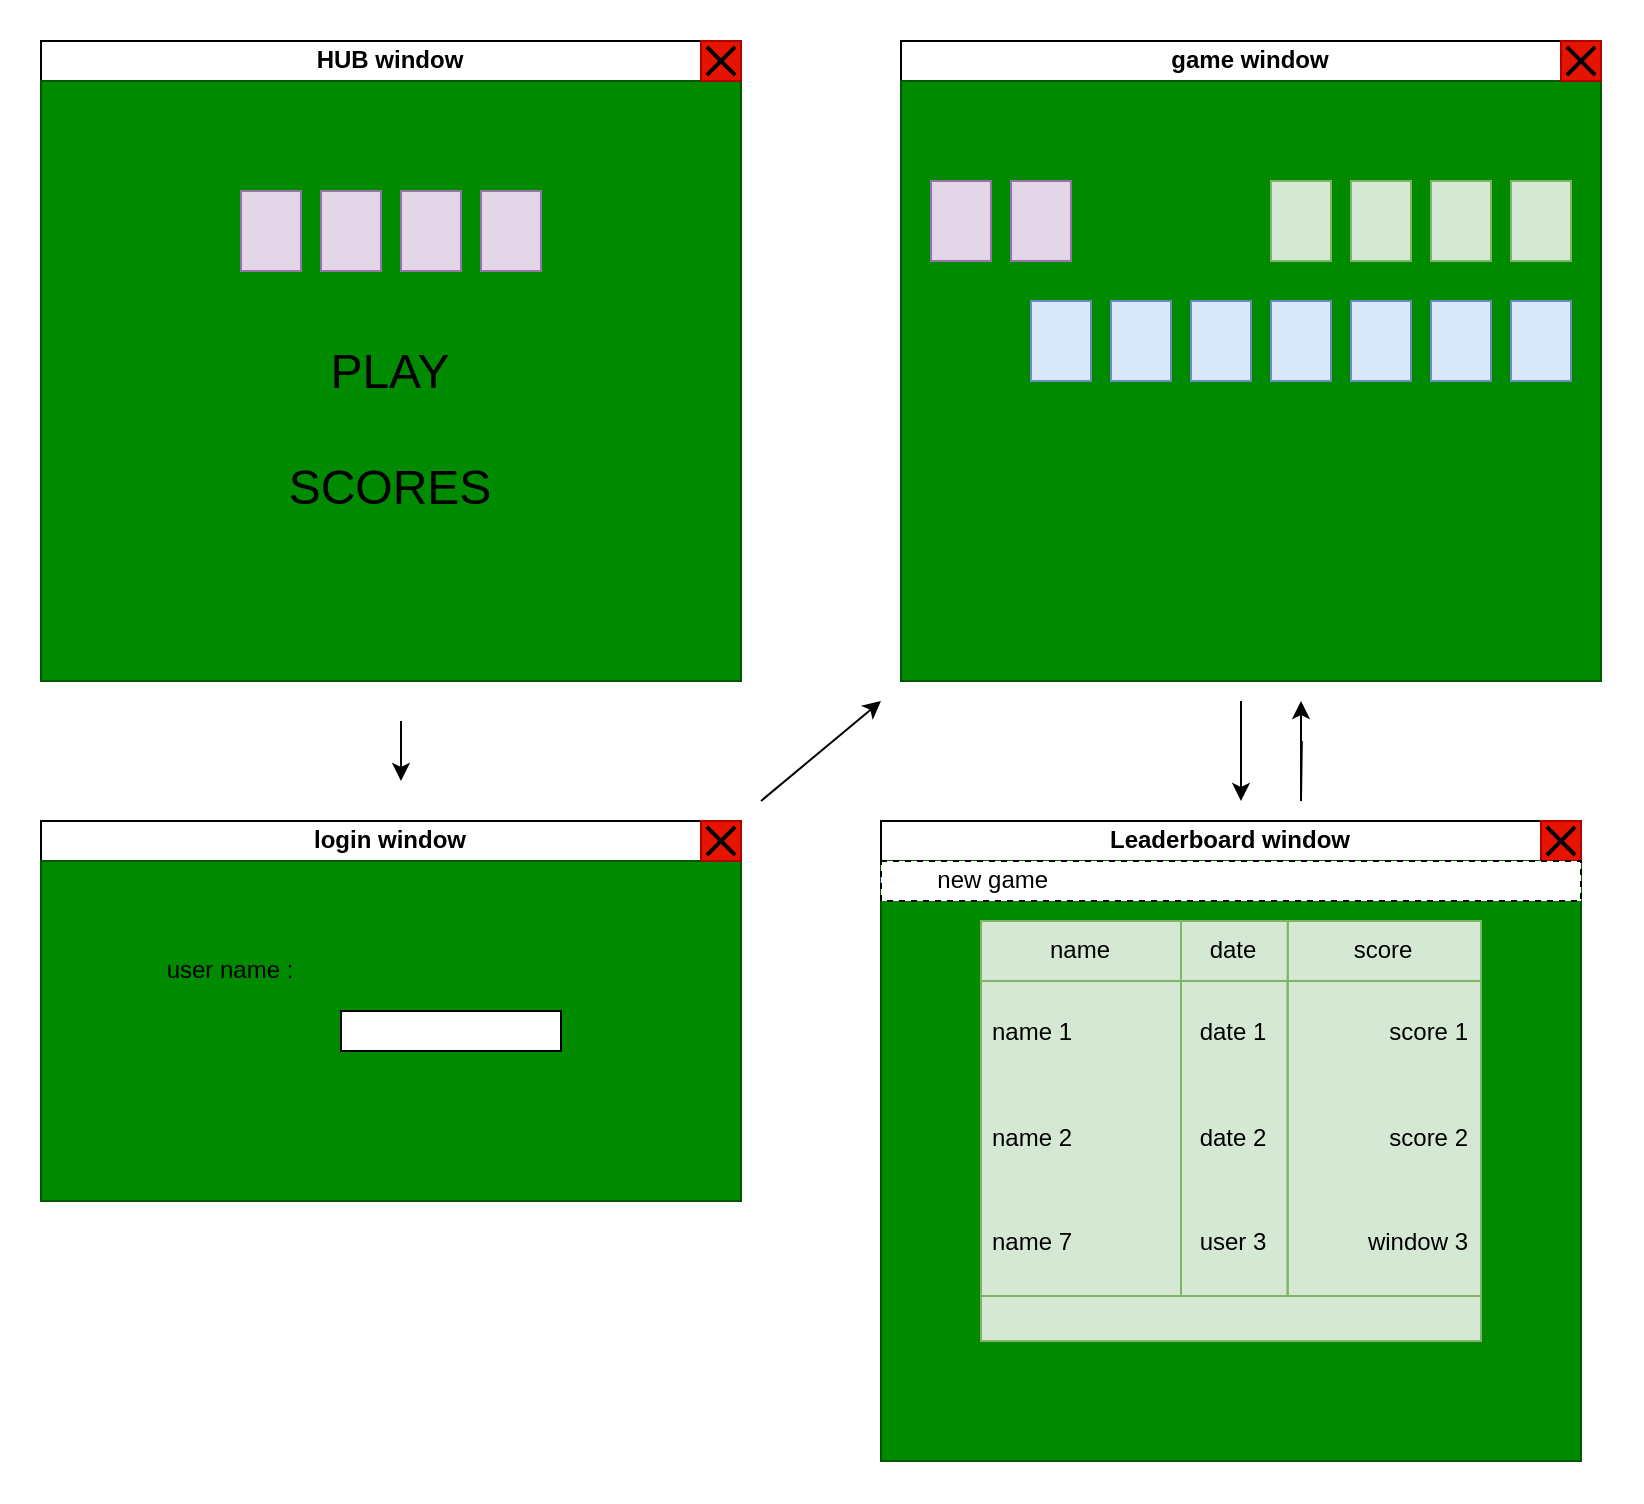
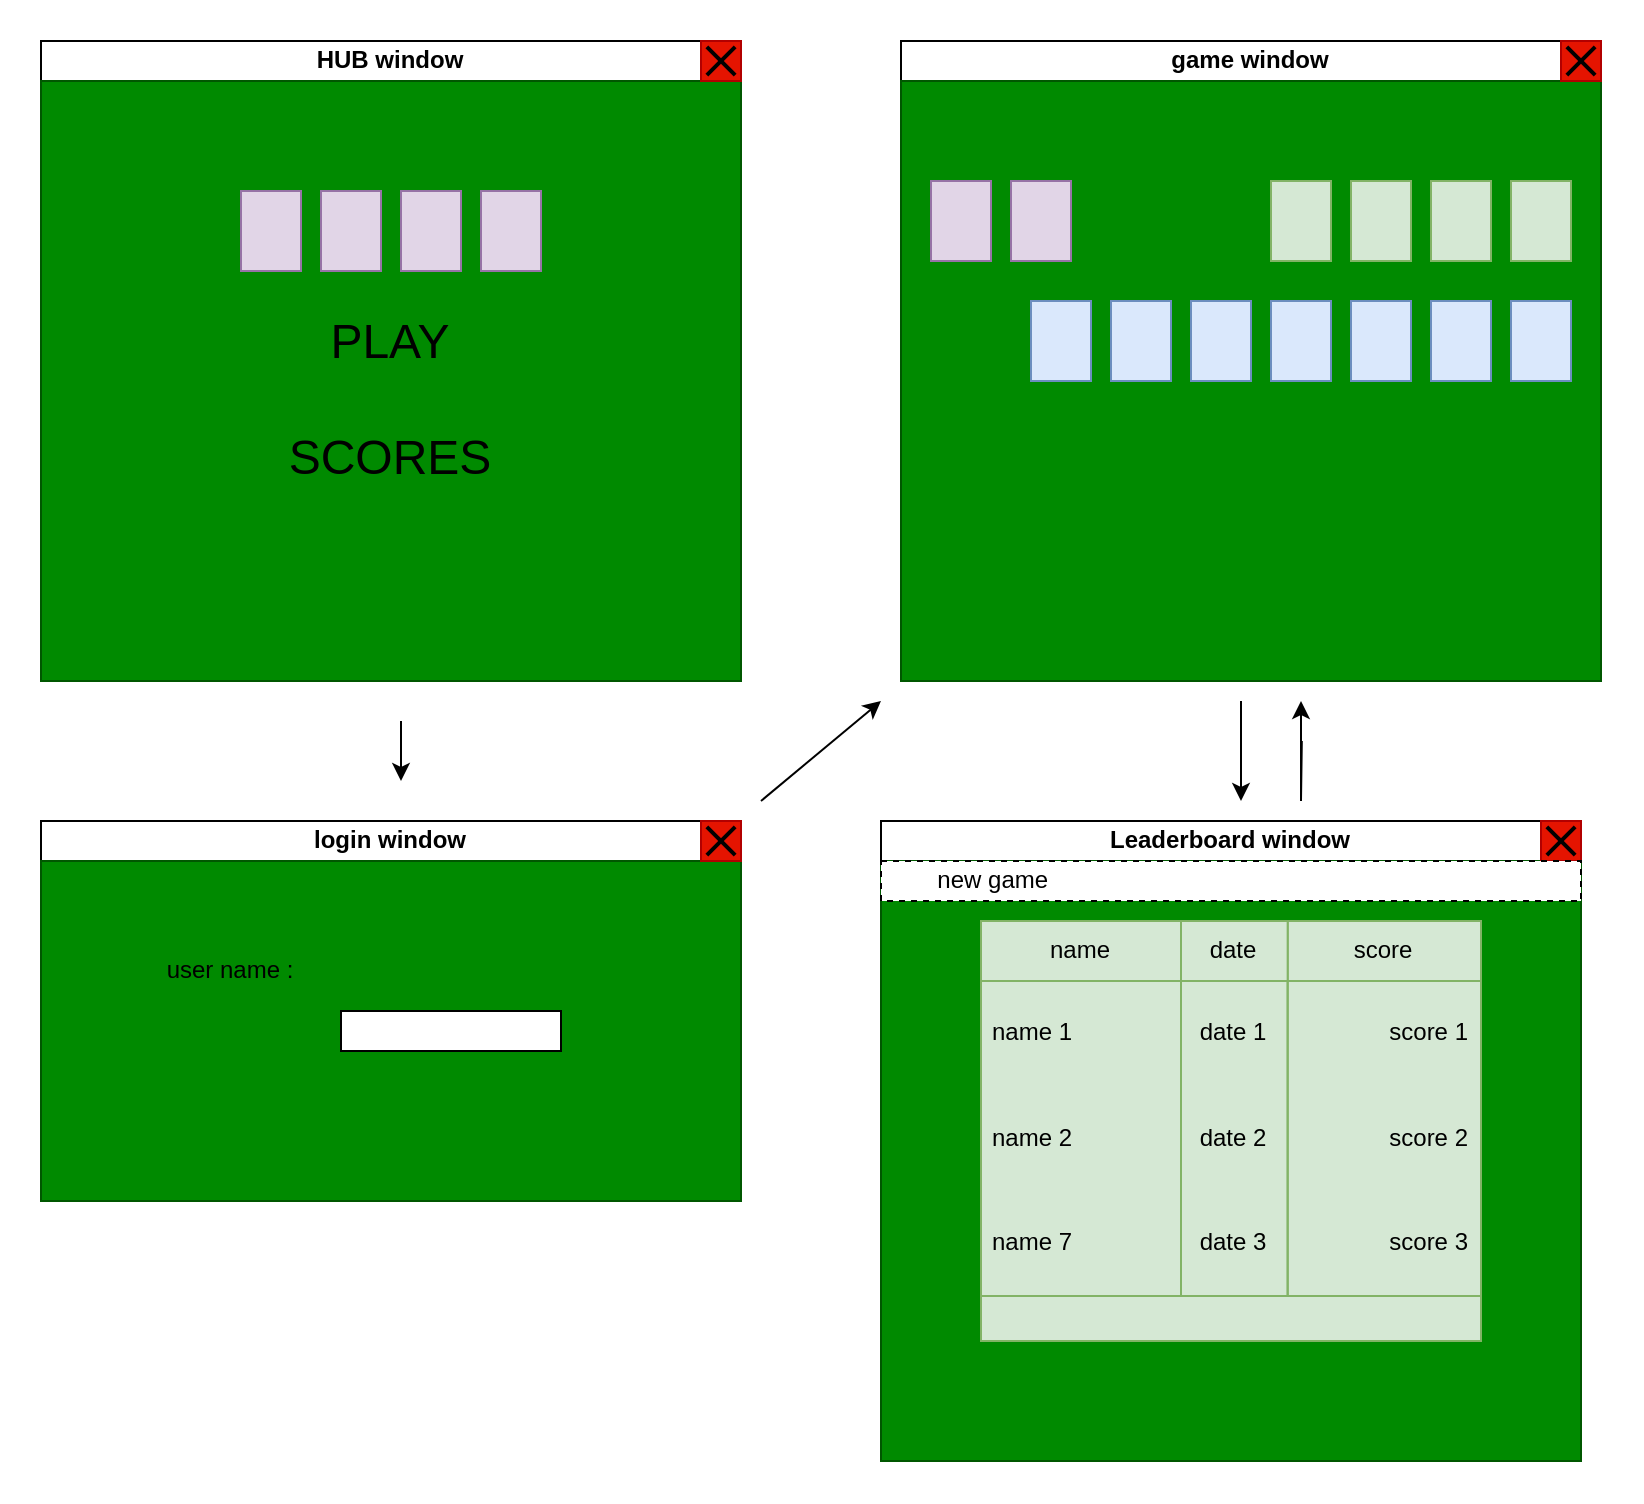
node "PLAY SCORES": moved (391, 431) -> (391, 401)
node "user 3": label "user 3" -> "date 3"
node "window 3": label "window 3" -> "score 3"
